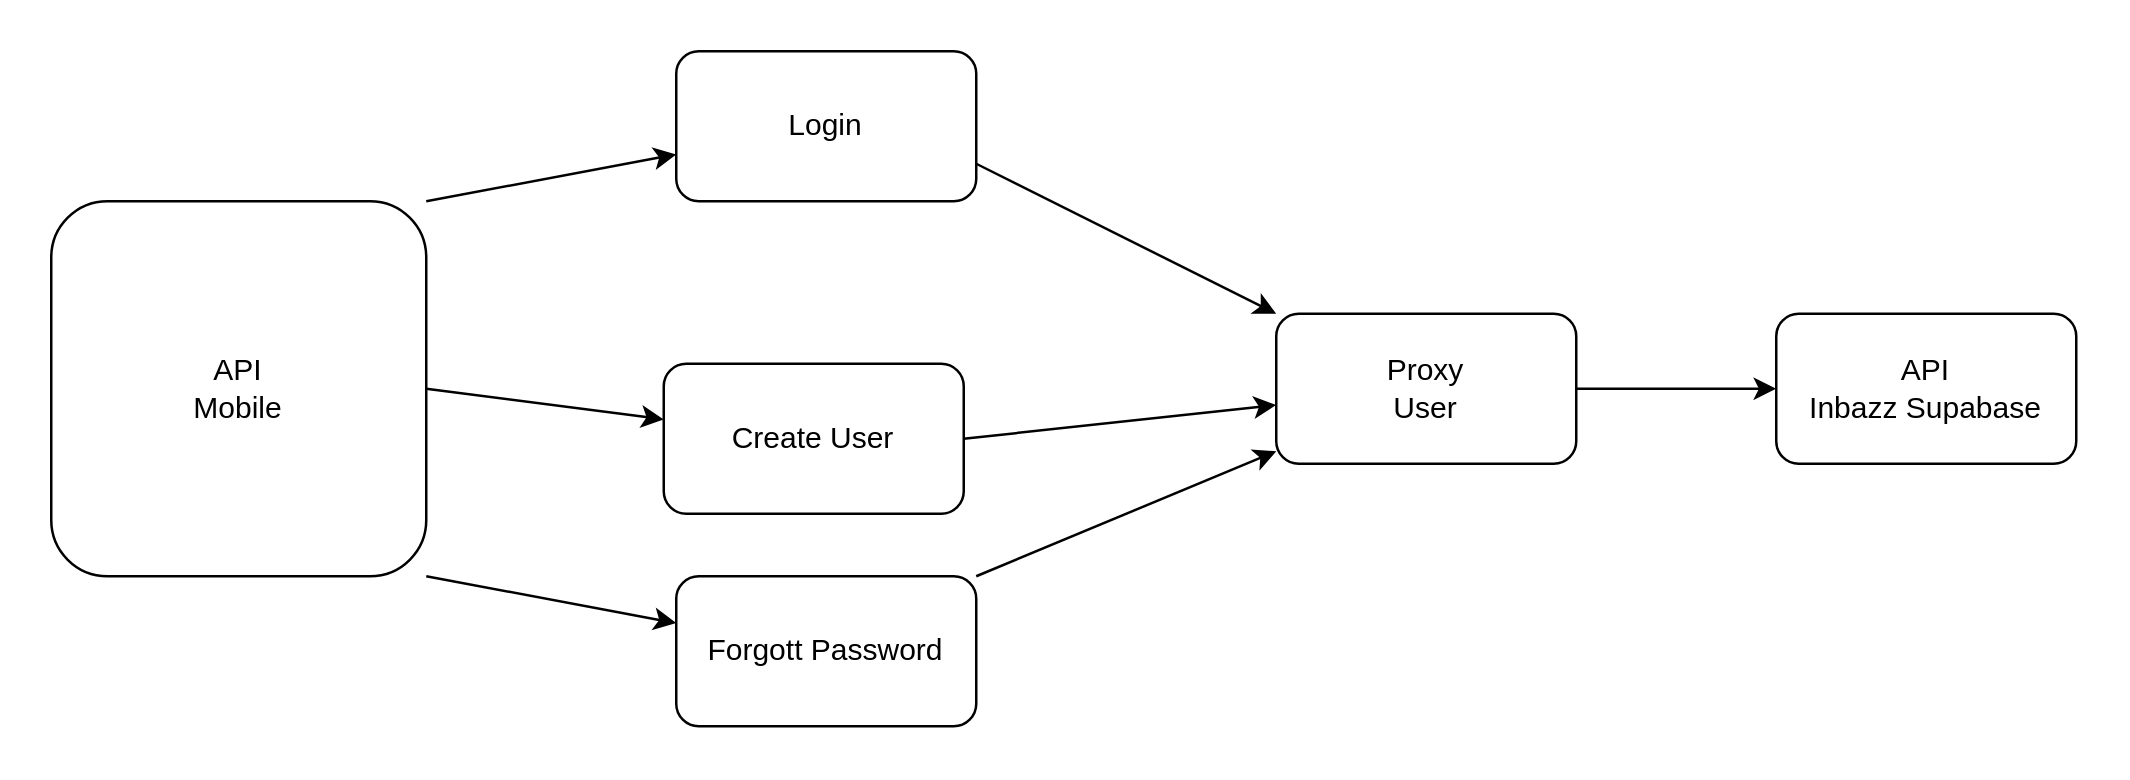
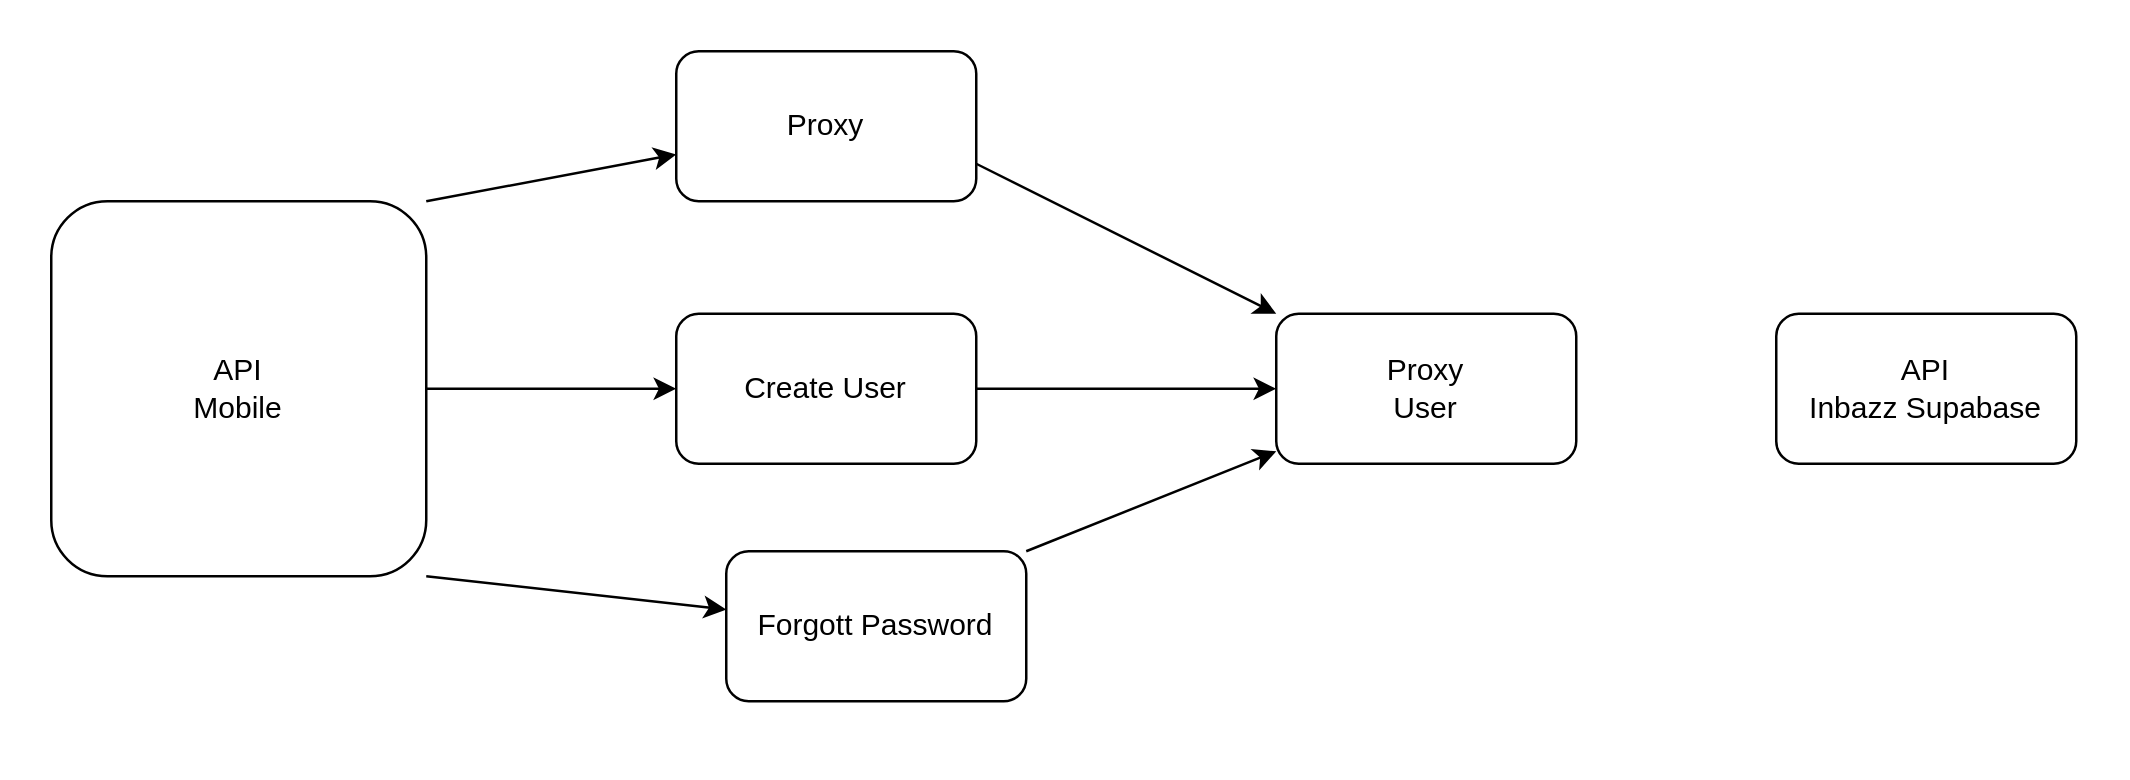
node "Login": label "Login" -> "Proxy"
edge "Proxy User" -> "API Inbazz Supabase": removed
node "Create User": moved (814, 439) -> (826, 389)
node "Forgott Password": moved (826, 651) -> (876, 626)
